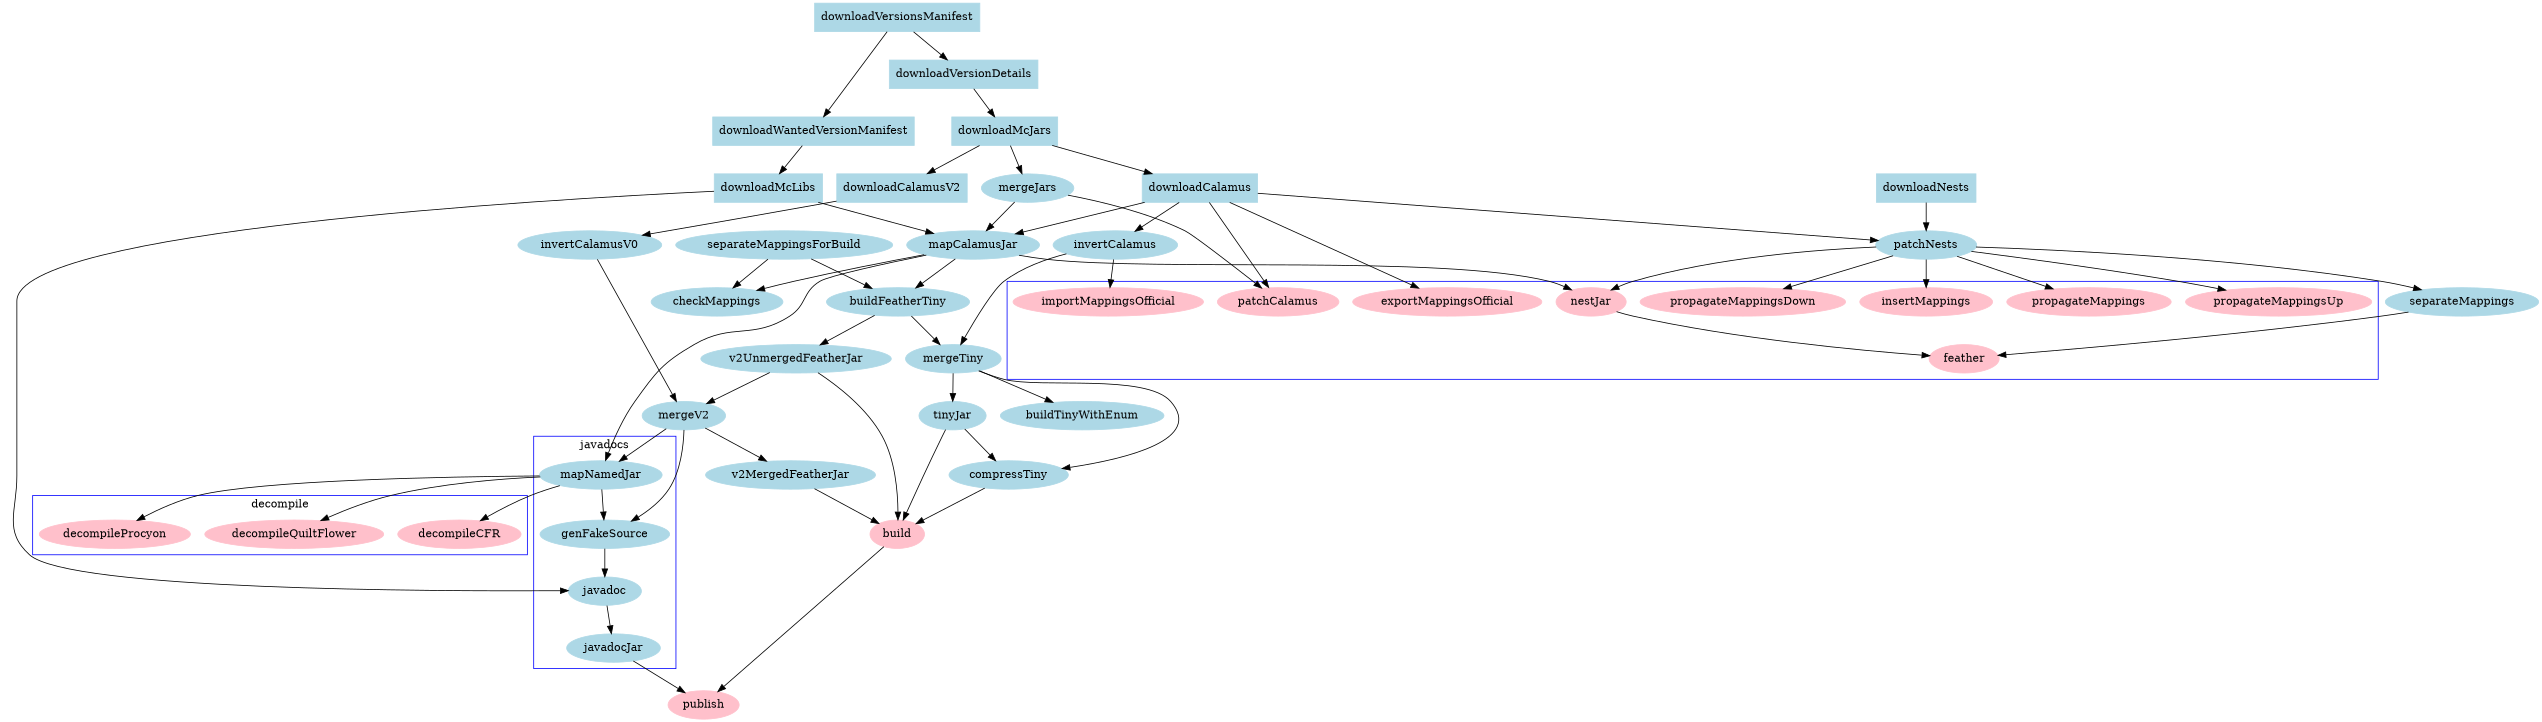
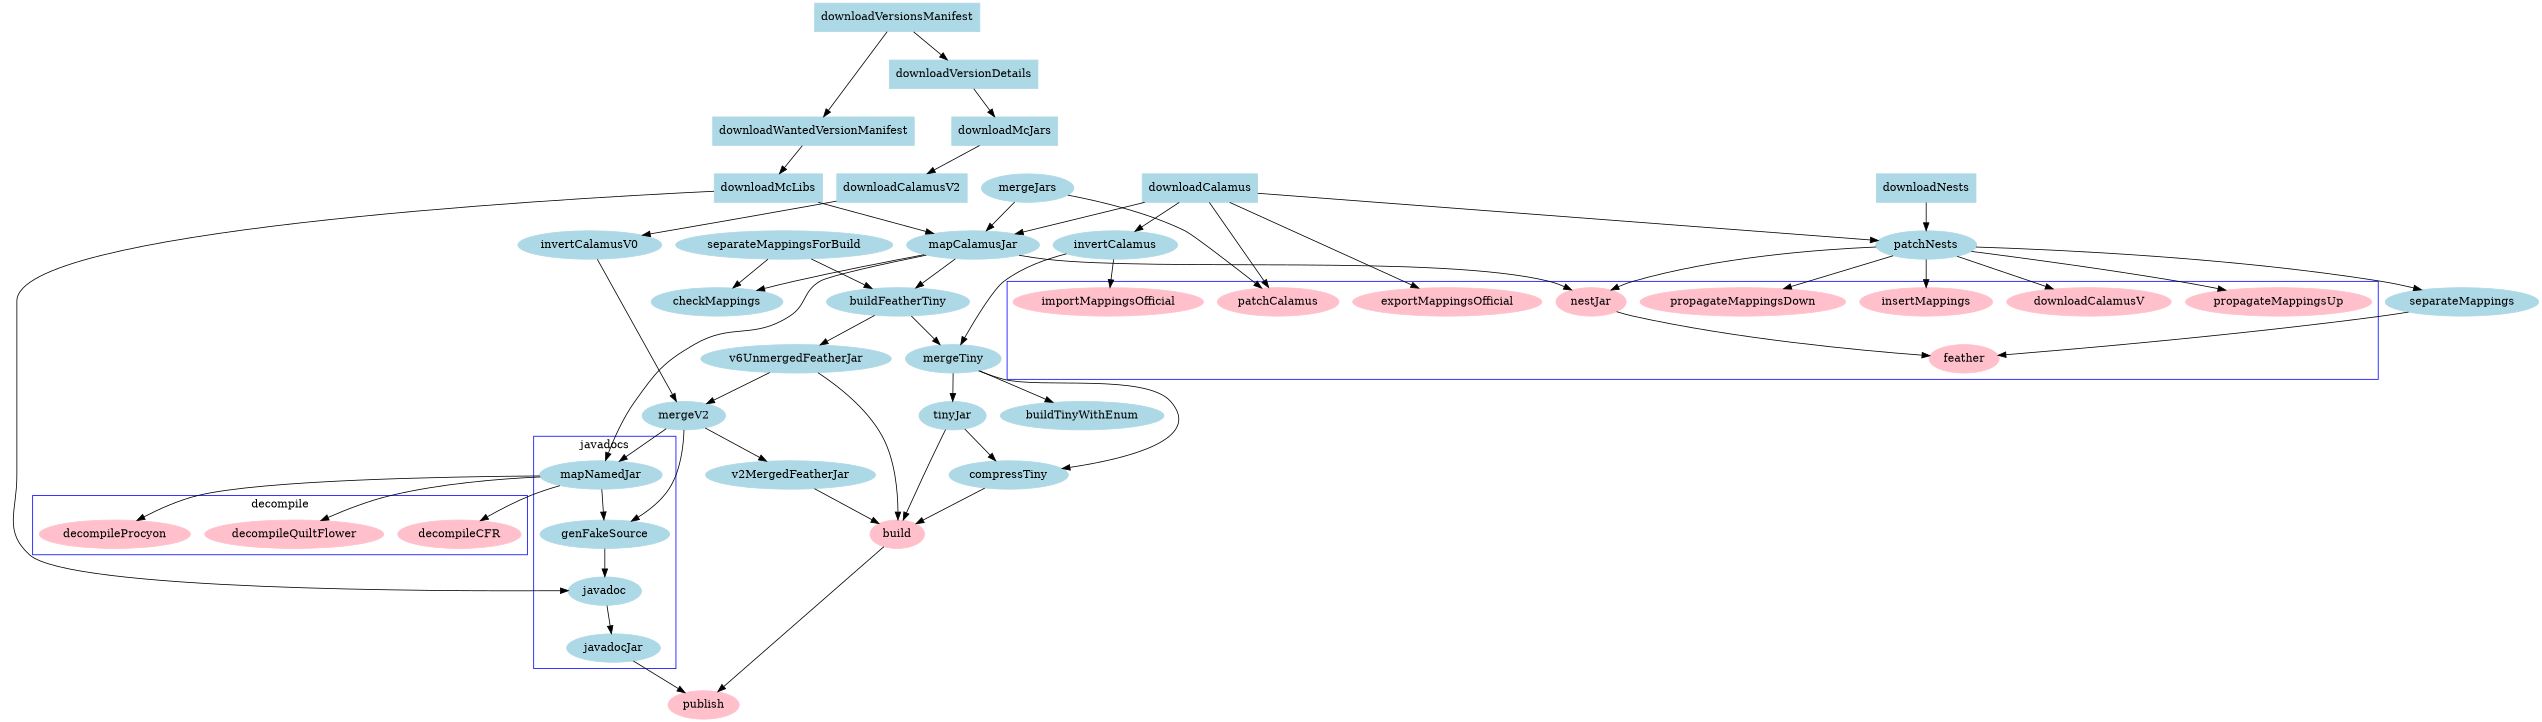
edge "downloadMcJars" -> "mergeJars": removed
edge "downloadMcJars" -> "downloadCalamus": removed
node "propagateMappings": label "propagateMappings" -> "downloadCalamusV"
node "v2UnmergedFeatherJar": label "v2UnmergedFeatherJar" -> "v6UnmergedFeatherJar"
